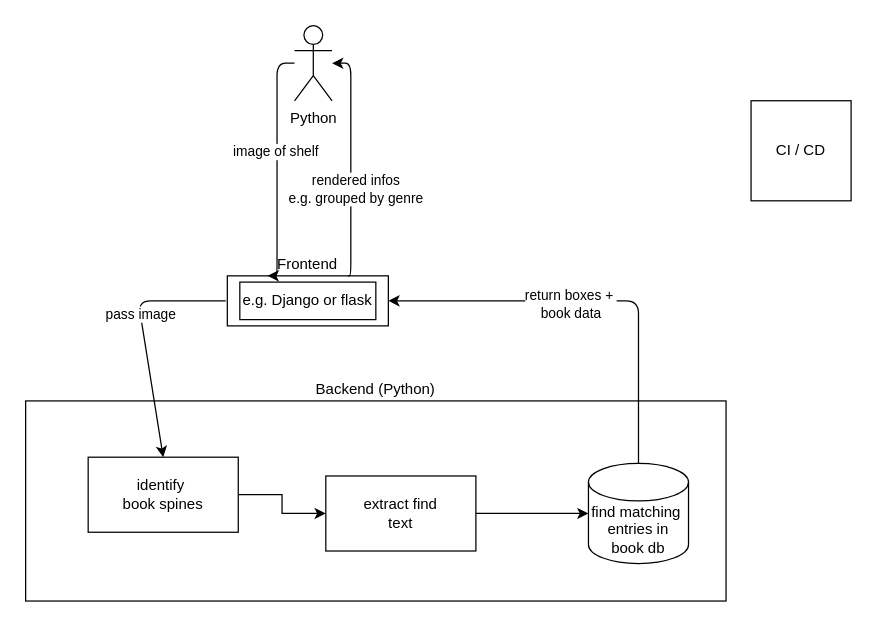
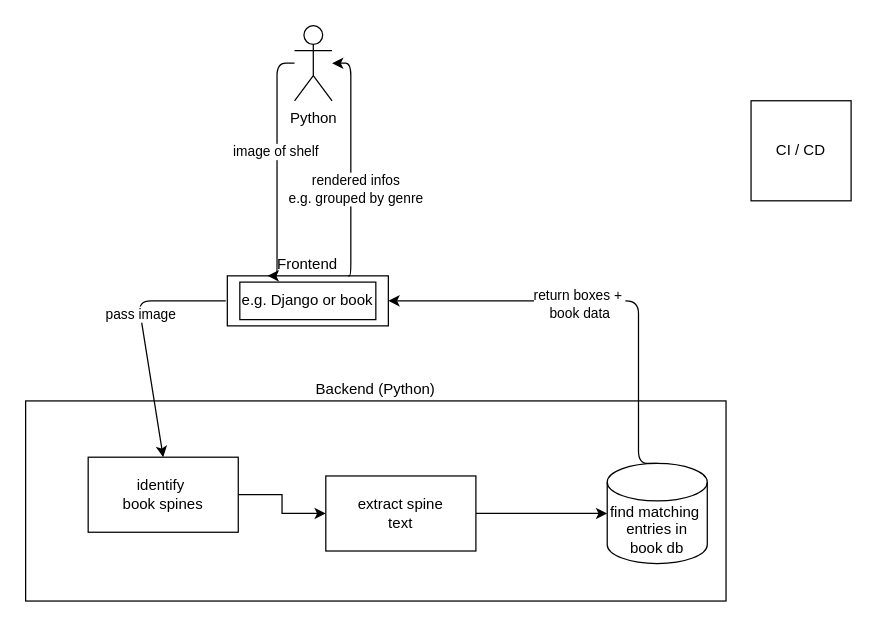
node "e.g. Django or flask": label "e.g. Django or flask" -> "e.g. Django or book"
node "extract find text": label "extract find text" -> "extract spine text"
node "find matching entries in book db": moved (638, 513) -> (657, 513)
